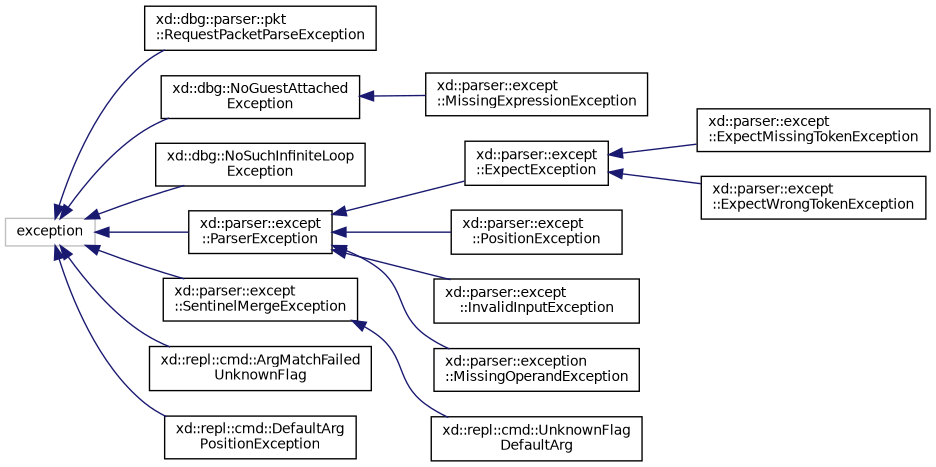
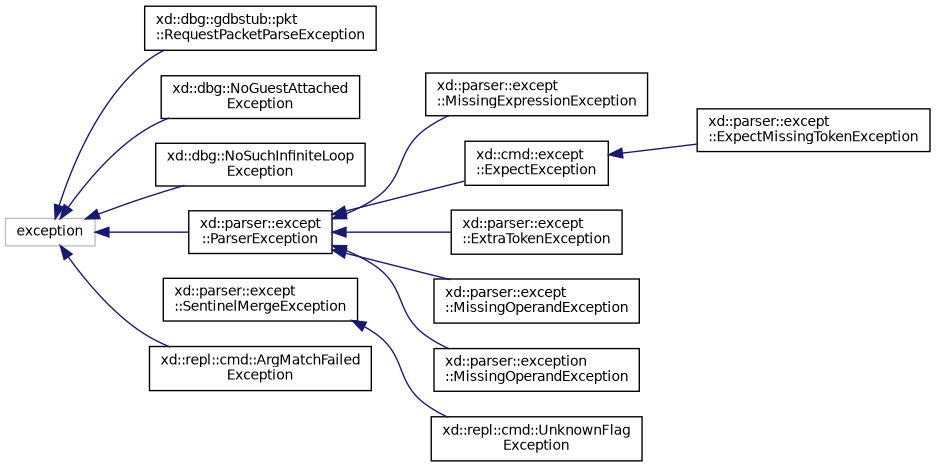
node "xd::dbg::parser::pkt ::RequestPacketParseException": label "xd::dbg::parser::pkt ::RequestPacketParseException" -> "xd::dbg::gdbstub::pkt ::RequestPacketParseException"
edge "xd::parser::except ::MissingExpressionException" -> "xd::dbg::NoGuestAttached Exception": now "xd::parser::except ::MissingExpressionException" -> "xd::parser::except ::ParserException"
node "xd::parser::except ::ExpectException": label "xd::parser::except ::ExpectException" -> "xd::cmd::except ::ExpectException"
node "xd::parser::except ::ExpectWrongTokenException": removed
node "xd::parser::except ::PositionException": label "xd::parser::except ::PositionException" -> "xd::parser::except ::ExtraTokenException"
edge "xd::parser::except ::SentinelMergeException" -> "exception": removed
node "xd::parser::except ::InvalidInputException": label "xd::parser::except ::InvalidInputException" -> "xd::parser::except ::MissingOperandException"
node "xd::repl::cmd::ArgMatchFailed UnknownFlag": label "xd::repl::cmd::ArgMatchFailed UnknownFlag" -> "xd::repl::cmd::ArgMatchFailed Exception"
node "xd::repl::cmd::DefaultArg PositionException": removed
node "xd::repl::cmd::UnknownFlag DefaultArg": label "xd::repl::cmd::UnknownFlag DefaultArg" -> "xd::repl::cmd::UnknownFlag Exception"
